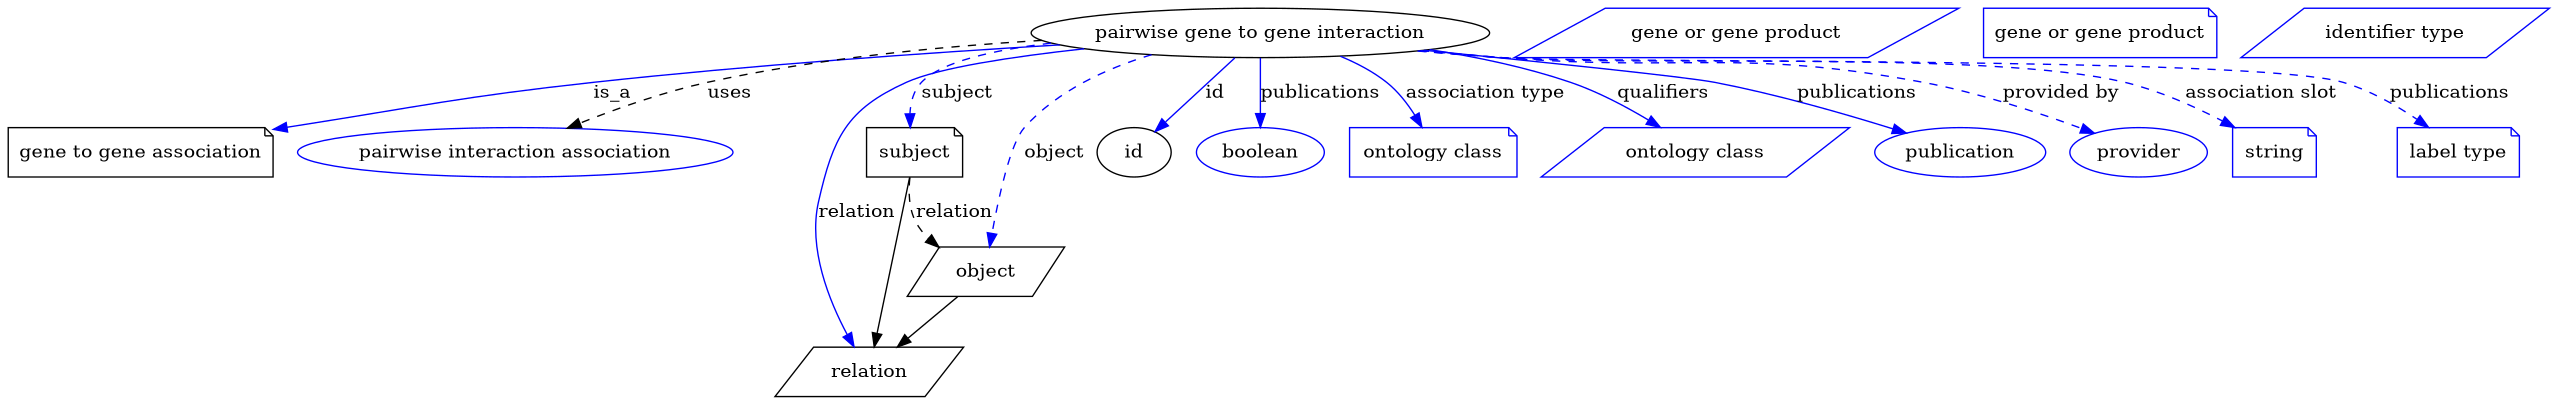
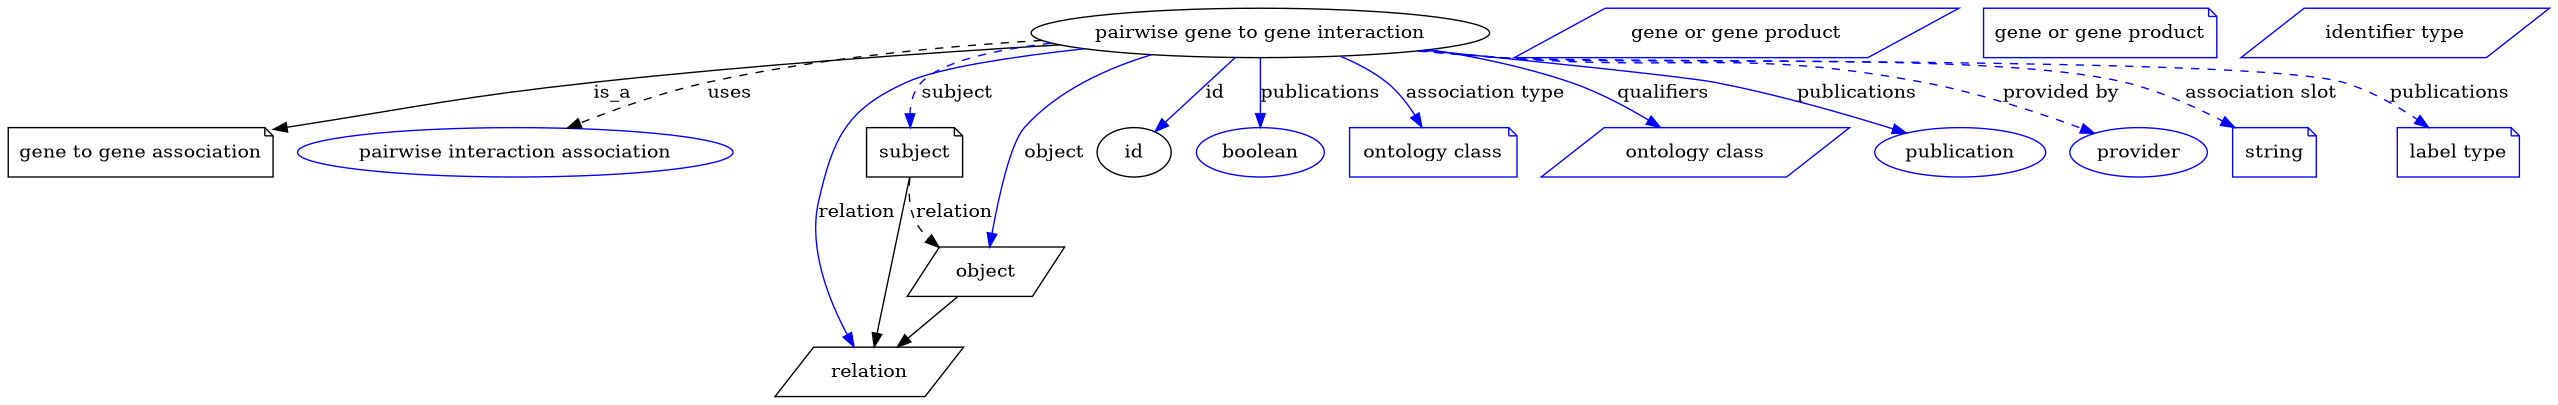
edge "pairwise gene to gene interaction" -> "gene to gene association": color blue -> black
edge "pairwise gene to gene interaction" -> "object": style dashed -> solid
